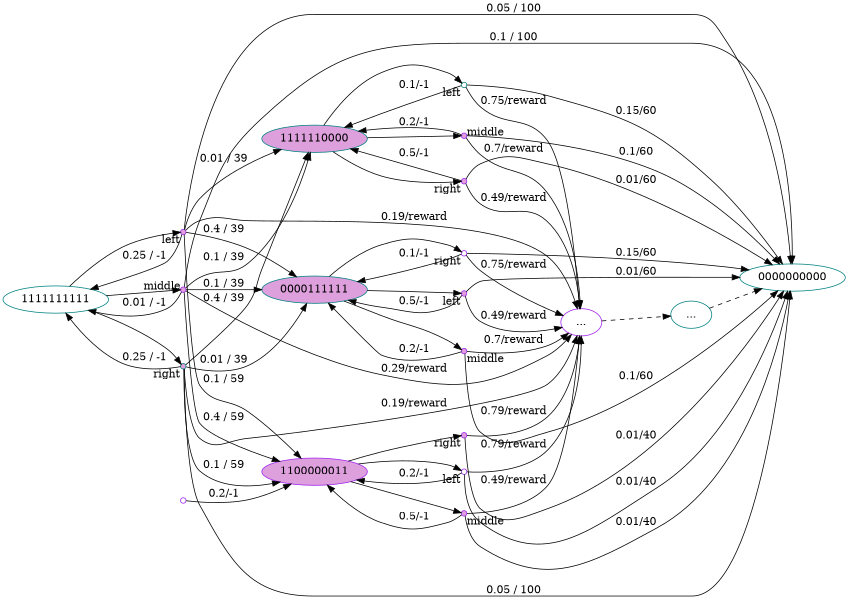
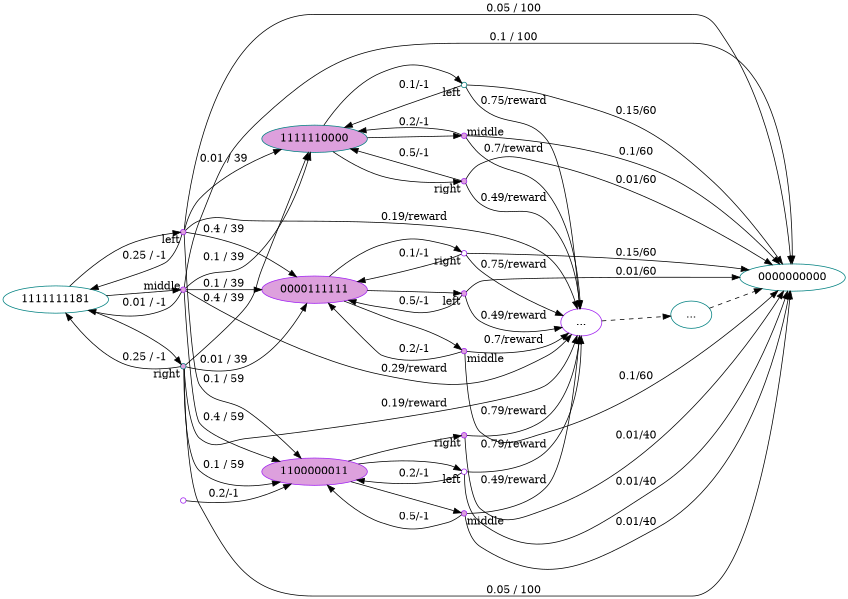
node "0000111111": color teal -> purple
node "1111111111": label "1111111111" -> "1111111181"
